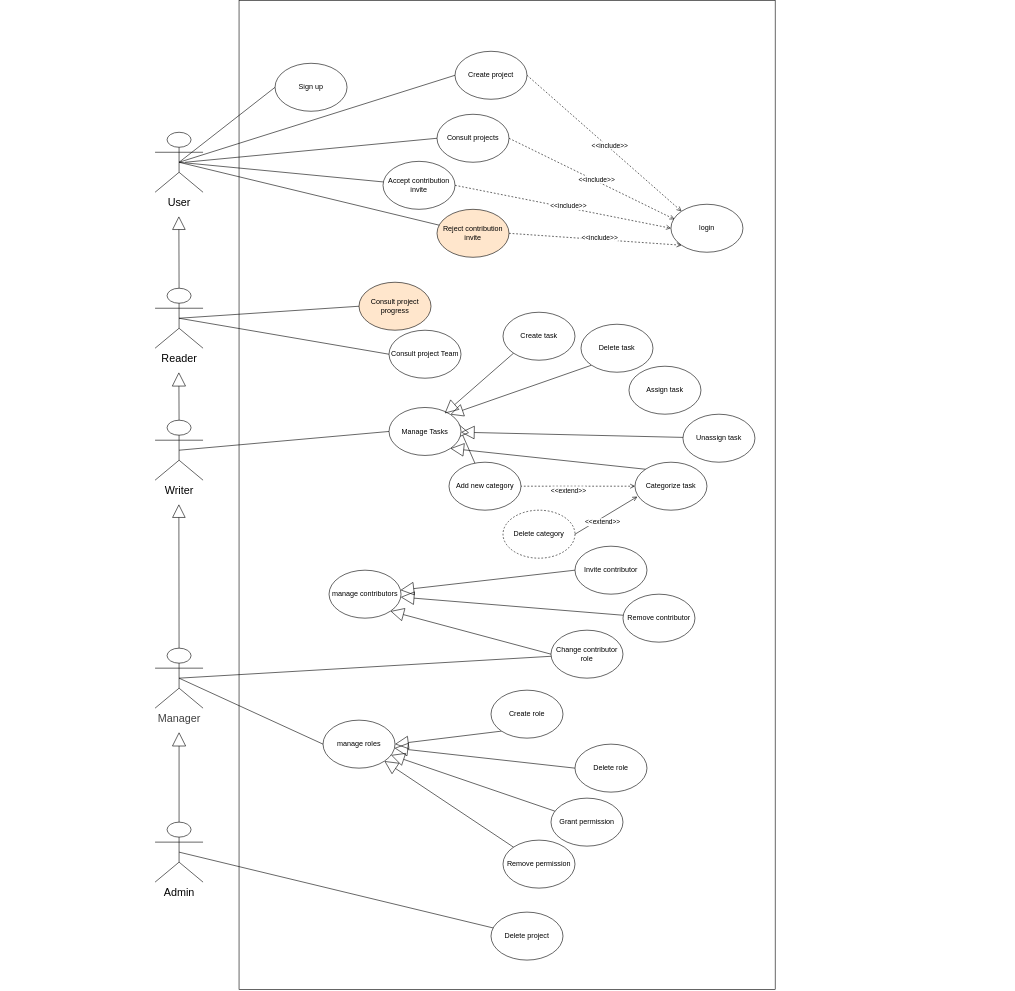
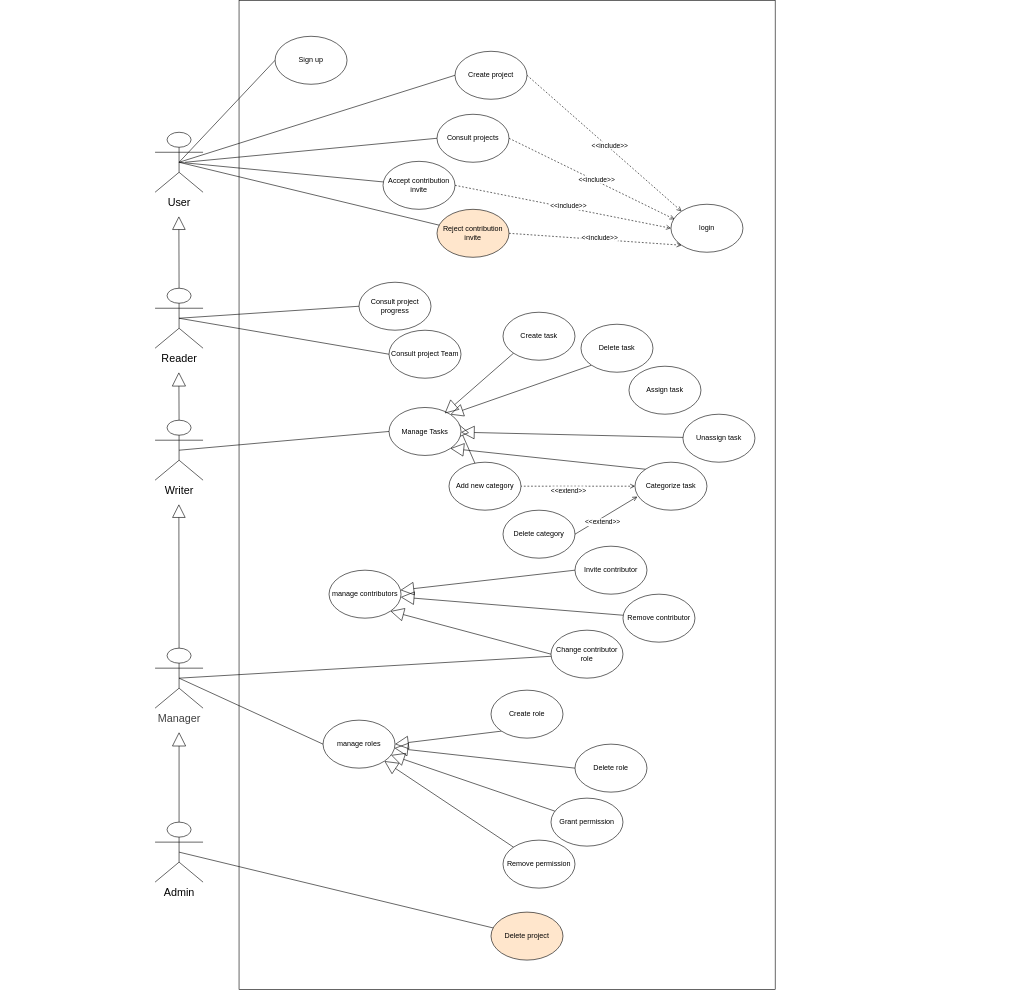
node "Sign up": moved (311, 87) -> (311, 60)
node "Consult project progress": fillcolor #ffe6cc -> #ffffff
node "Delete category": style dashed -> solid
node "Delete project": fillcolor #ffffff -> #ffe6cc
